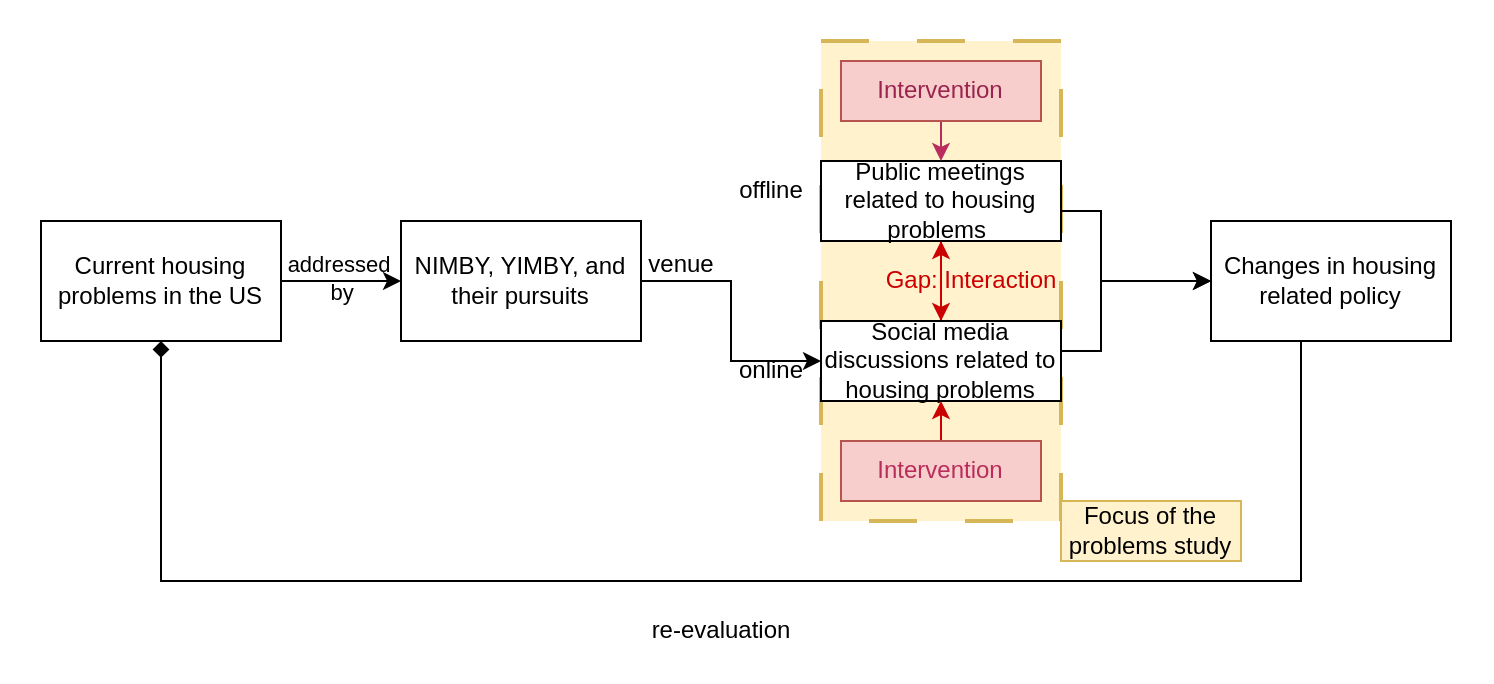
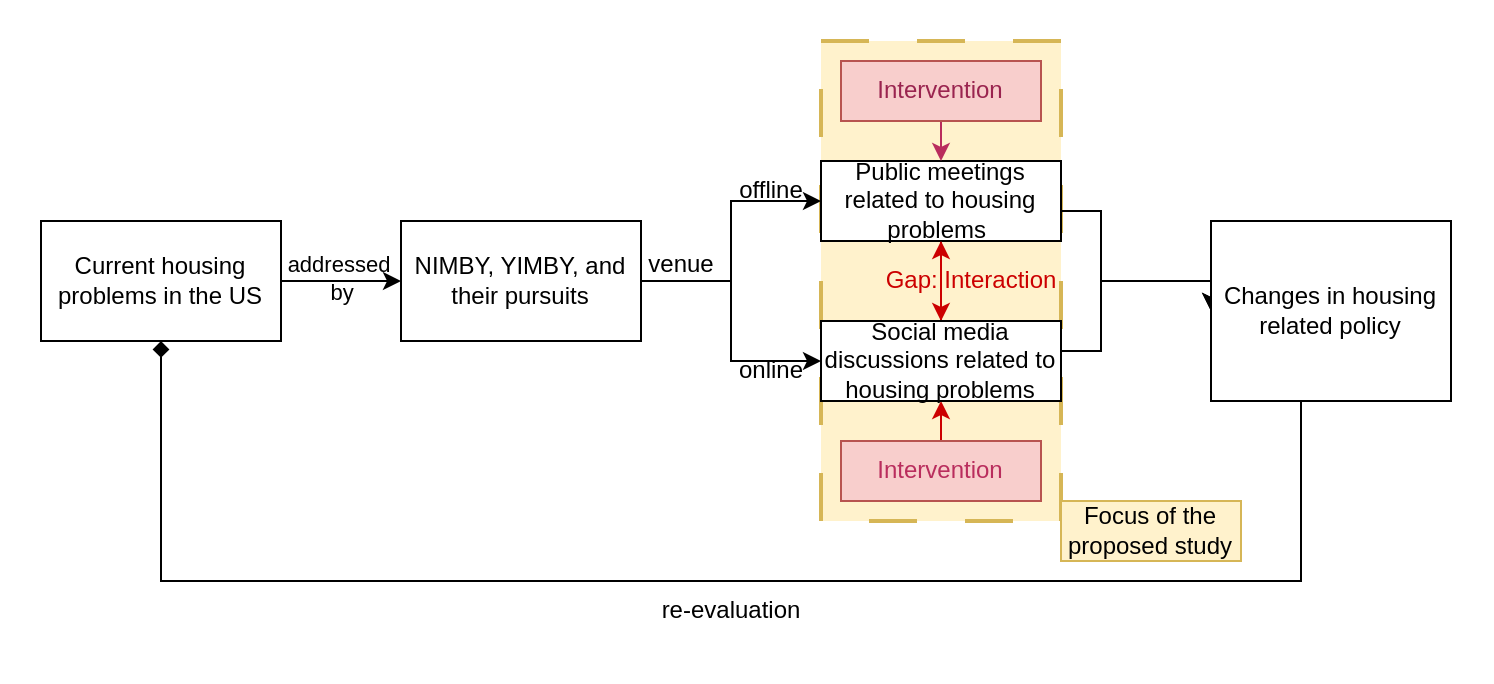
edge "NIMBY, YIMBY, and their pursuits" -> "Public meetings related to housing problems": added
node "Changes in housing related policy": size 240x120 -> 240x180
node "Focus of the problems study": label "Focus of the problems study" -> "Focus of the proposed study"
node "re-evaluation": moved (721, 631) -> (731, 611)
